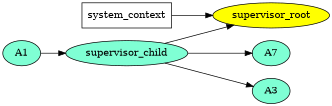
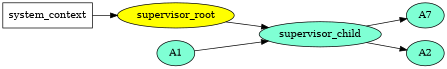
edge "supervisor_child" -> "supervisor_root": reversed
node "A3": label "A3" -> "A2"
